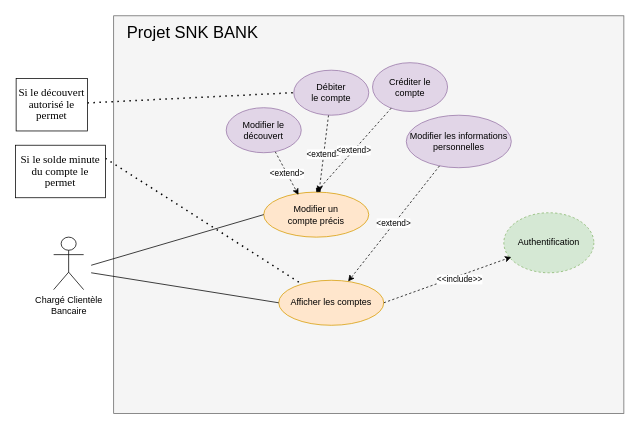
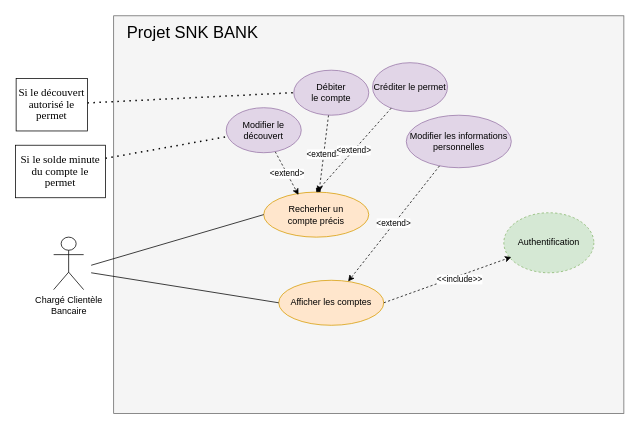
node "Créditer le compte": label "Créditer le compte" -> "Créditer le permet"
node "Modifier un compte précis": label "Modifier un compte précis" -> "Recherher un compte précis"
edge "Si le solde minute du compte le permet" -- "Afficher les comptes": now "Si le solde minute du compte le permet" -- "Modifier le découvert"
